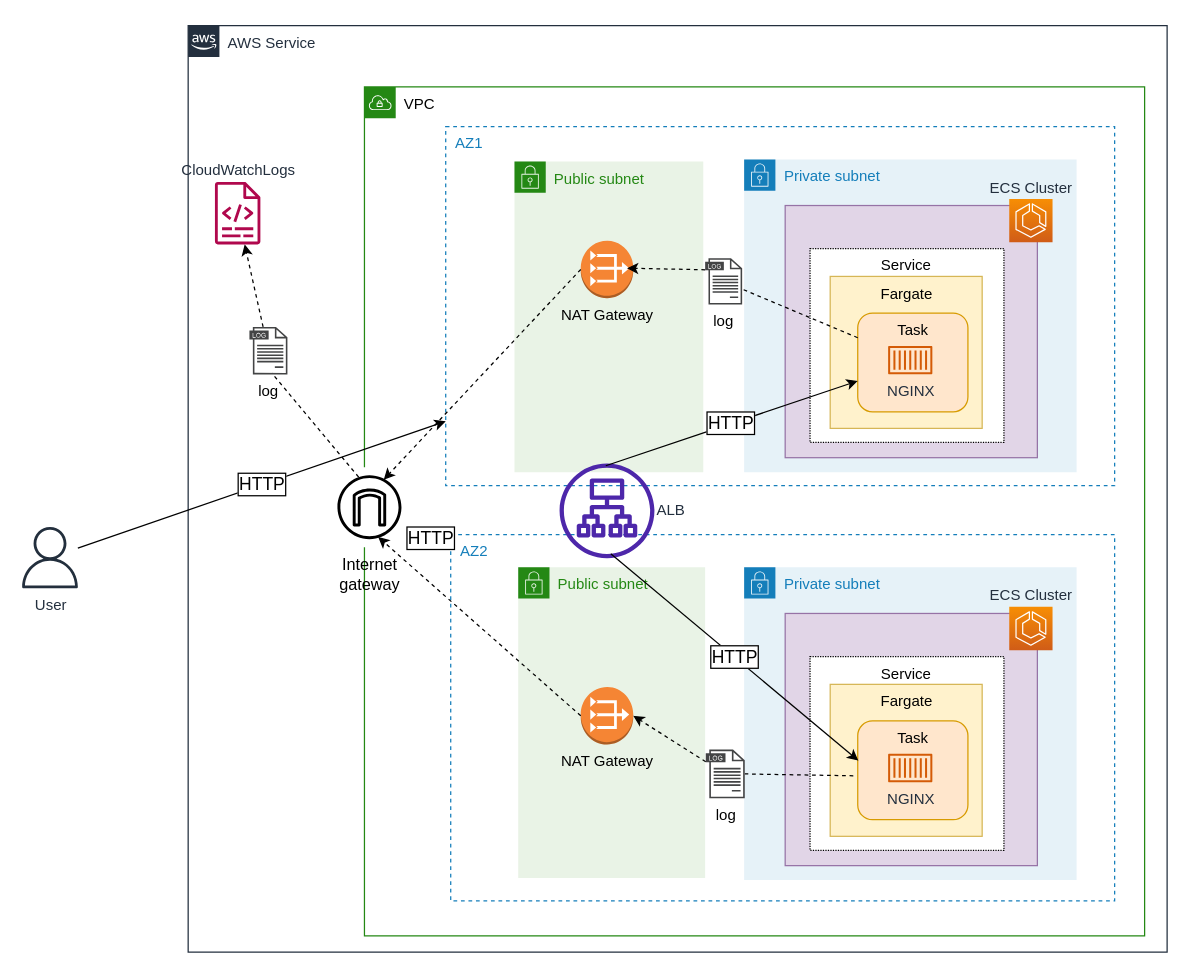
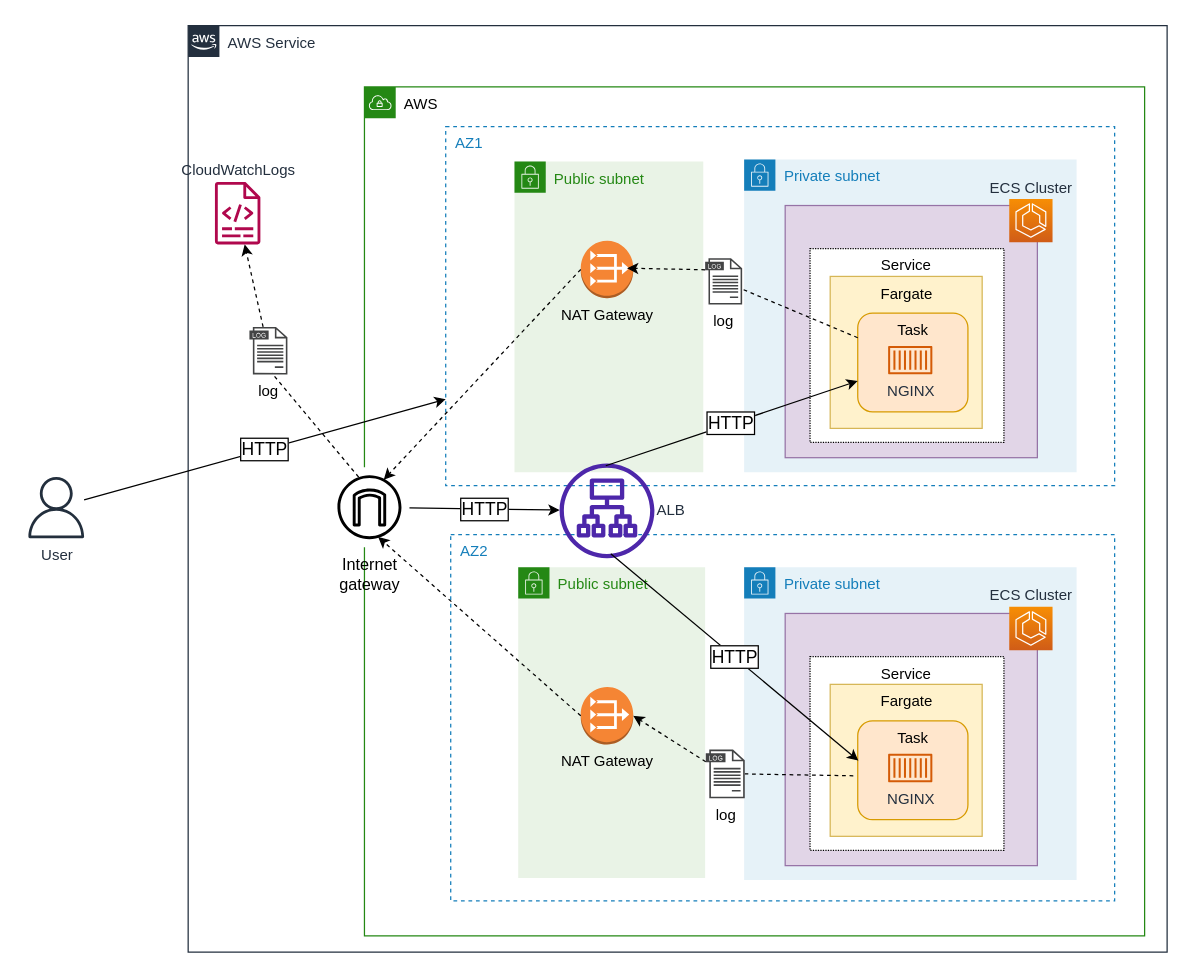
node "VPC": label "VPC" -> "AWS"
edge "Internet gateway" -> "AZ2": now "Internet gateway" -> "ALB"
node "User": moved (50, 558) -> (56, 508)
